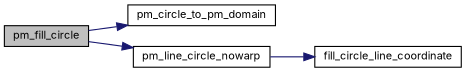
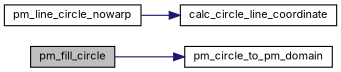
edge "pm_fill_circle" -> "pm_line_circle_nowarp": removed
node "fill_circle_line_coordinate": label "fill_circle_line_coordinate" -> "calc_circle_line_coordinate"
